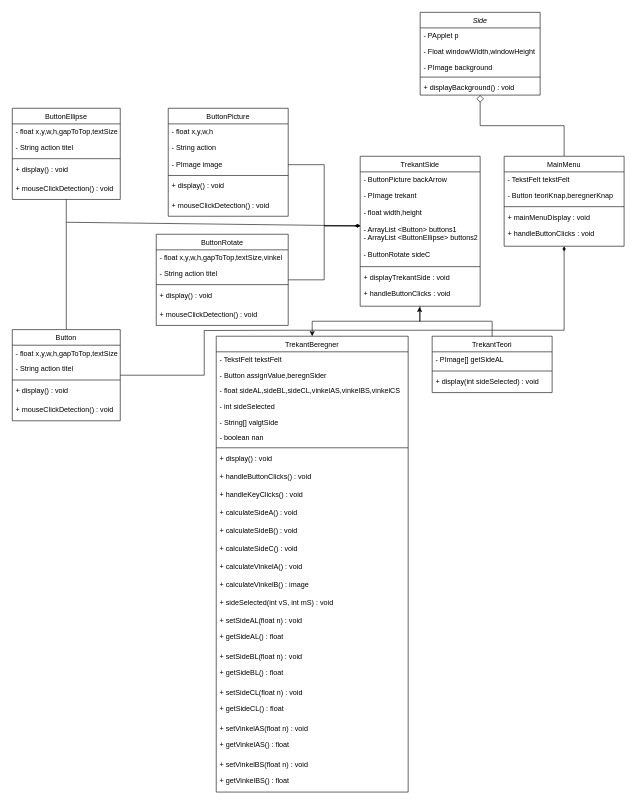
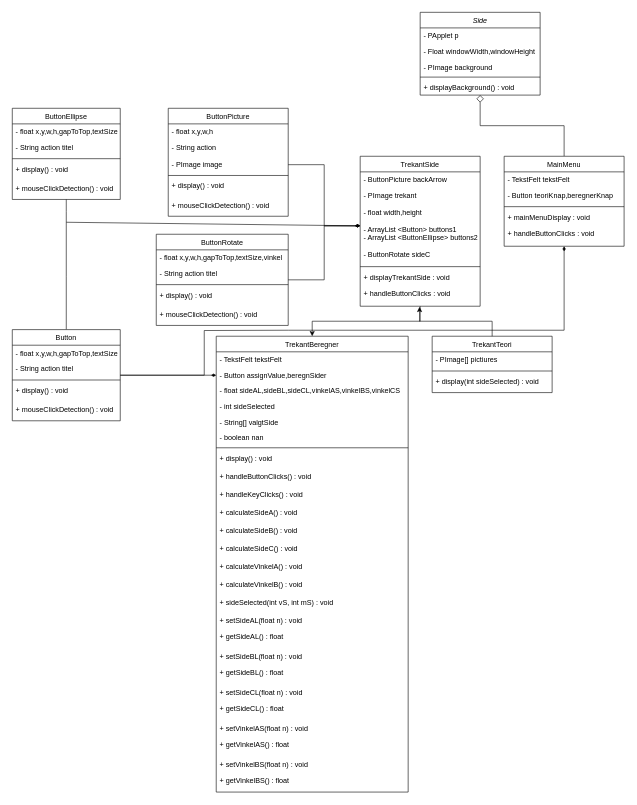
node "- PImage[] getSideAL": label "- PImage[] getSideAL" -> "- PImage[] pictiures"
edge "Button" -> "- Button assignValue,beregnSider": added
node "+ calculateVinkelB() : image": label "+ calculateVinkelB() : image" -> "+ calculateVinkelB() : void"
